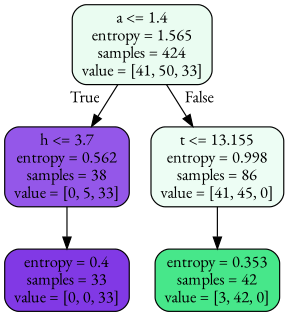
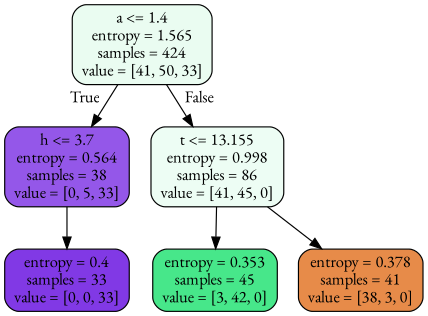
node "h <= 3.7 entropy = 0.562 samples = 38 value = [0, 5, 33]": label "h <= 3.7 entropy = 0.562 samples = 38 value = [0, 5, 33]" -> "h <= 3.7 entropy = 0.564 samples = 38 value = [0, 5, 33]"
node "entropy = 0.353 samples = 42 value = [3, 42, 0]": label "entropy = 0.353 samples = 42 value = [3, 42, 0]" -> "entropy = 0.353 samples = 45 value = [3, 42, 0]"
node "entropy = 0.378 samples = 41 value = [38, 3, 0]": added
